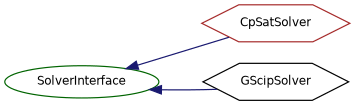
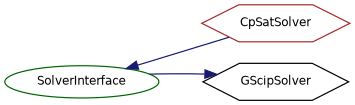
edge "GScipSolver" -> "SolverInterface": reversed
